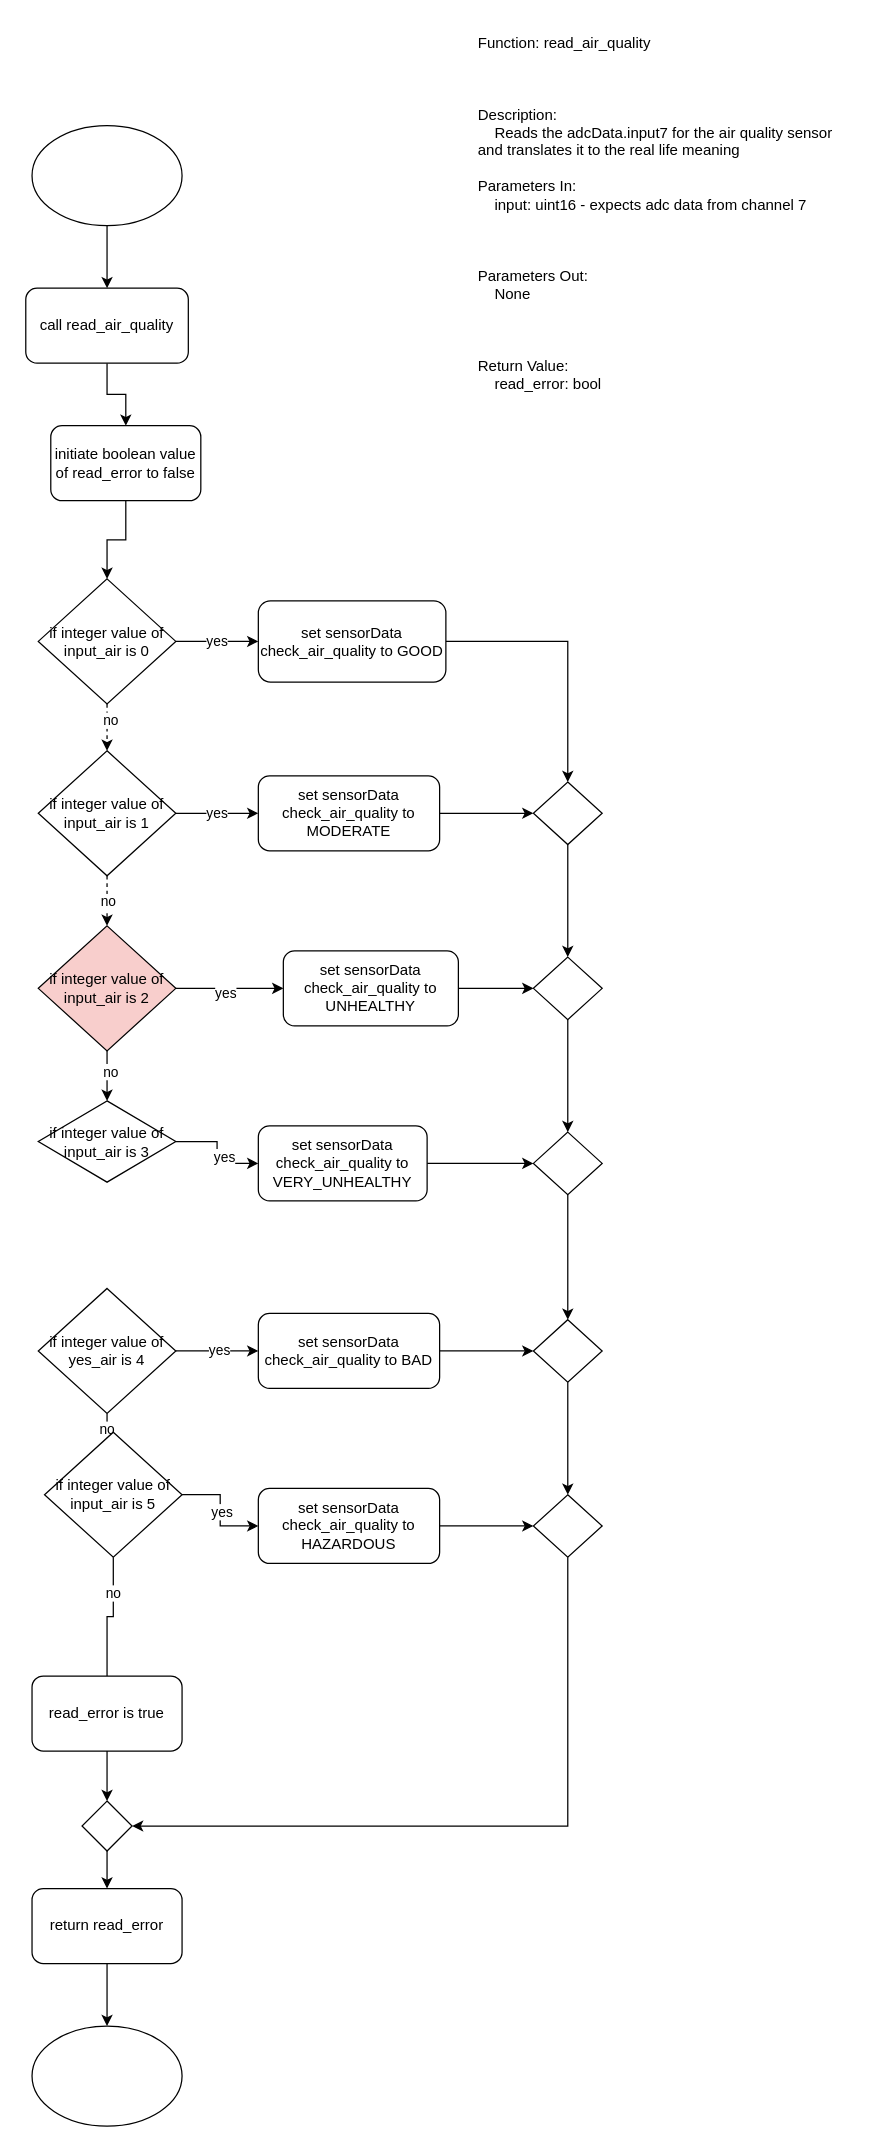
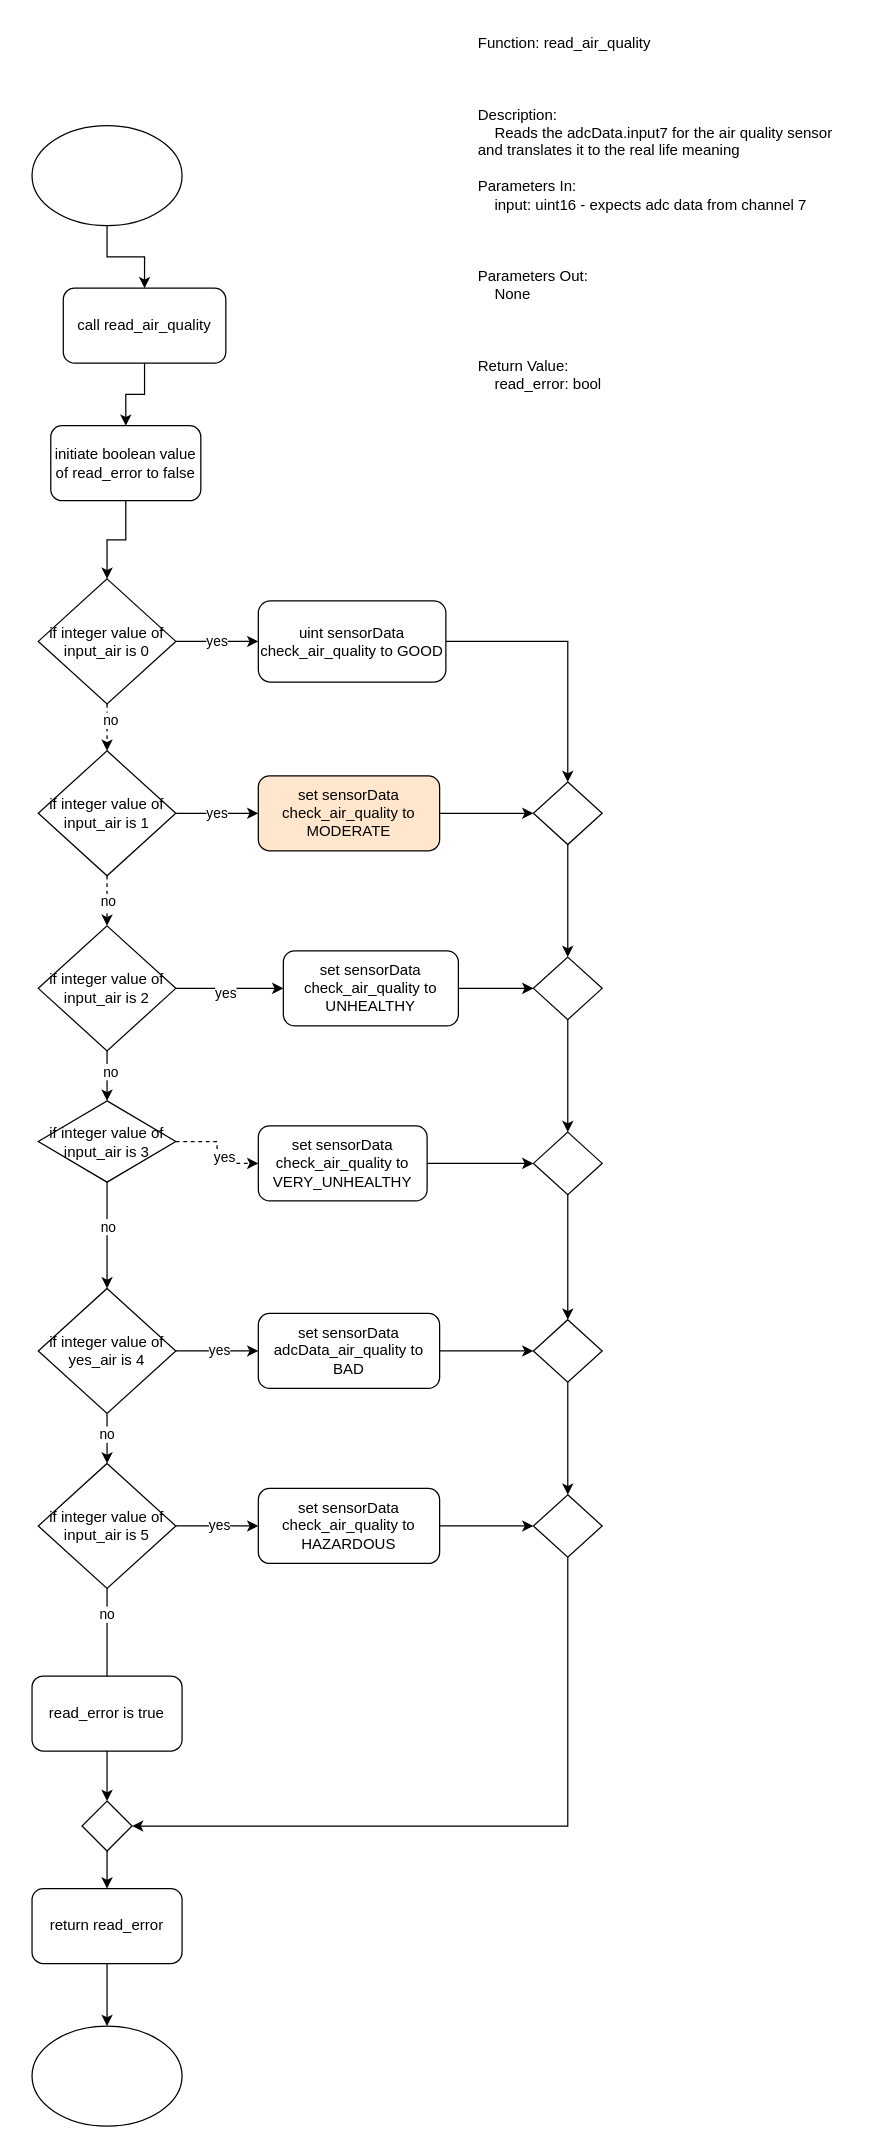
node "call read_air_quality": moved (107, 326) -> (144, 326)
node "set sensorData check_air_quality to GOOD": label "set sensorData check_air_quality to GOOD" -> "uint sensorData check_air_quality to GOOD"
node "set sensorData check_air_quality to MODERATE": fillcolor #ffffff -> #ffe6cc
node "if integer value of input_air is 2": fillcolor #f8cecc -> #ffffff
edge "if integer value of input_air is 3" -> "set sensorData check_air_quality to VERY_UNHEALTHY": style solid -> dashed
edge "if integer value of input_air is 3" -> "if integer value of yes_air is 4": added, label "no"
node "set sensorData check_air_quality to BAD": label "set sensorData check_air_quality to BAD" -> "set sensorData adcData_air_quality to BAD"
node "if integer value of input_air is 5": moved (113, 1494) -> (107, 1526)
